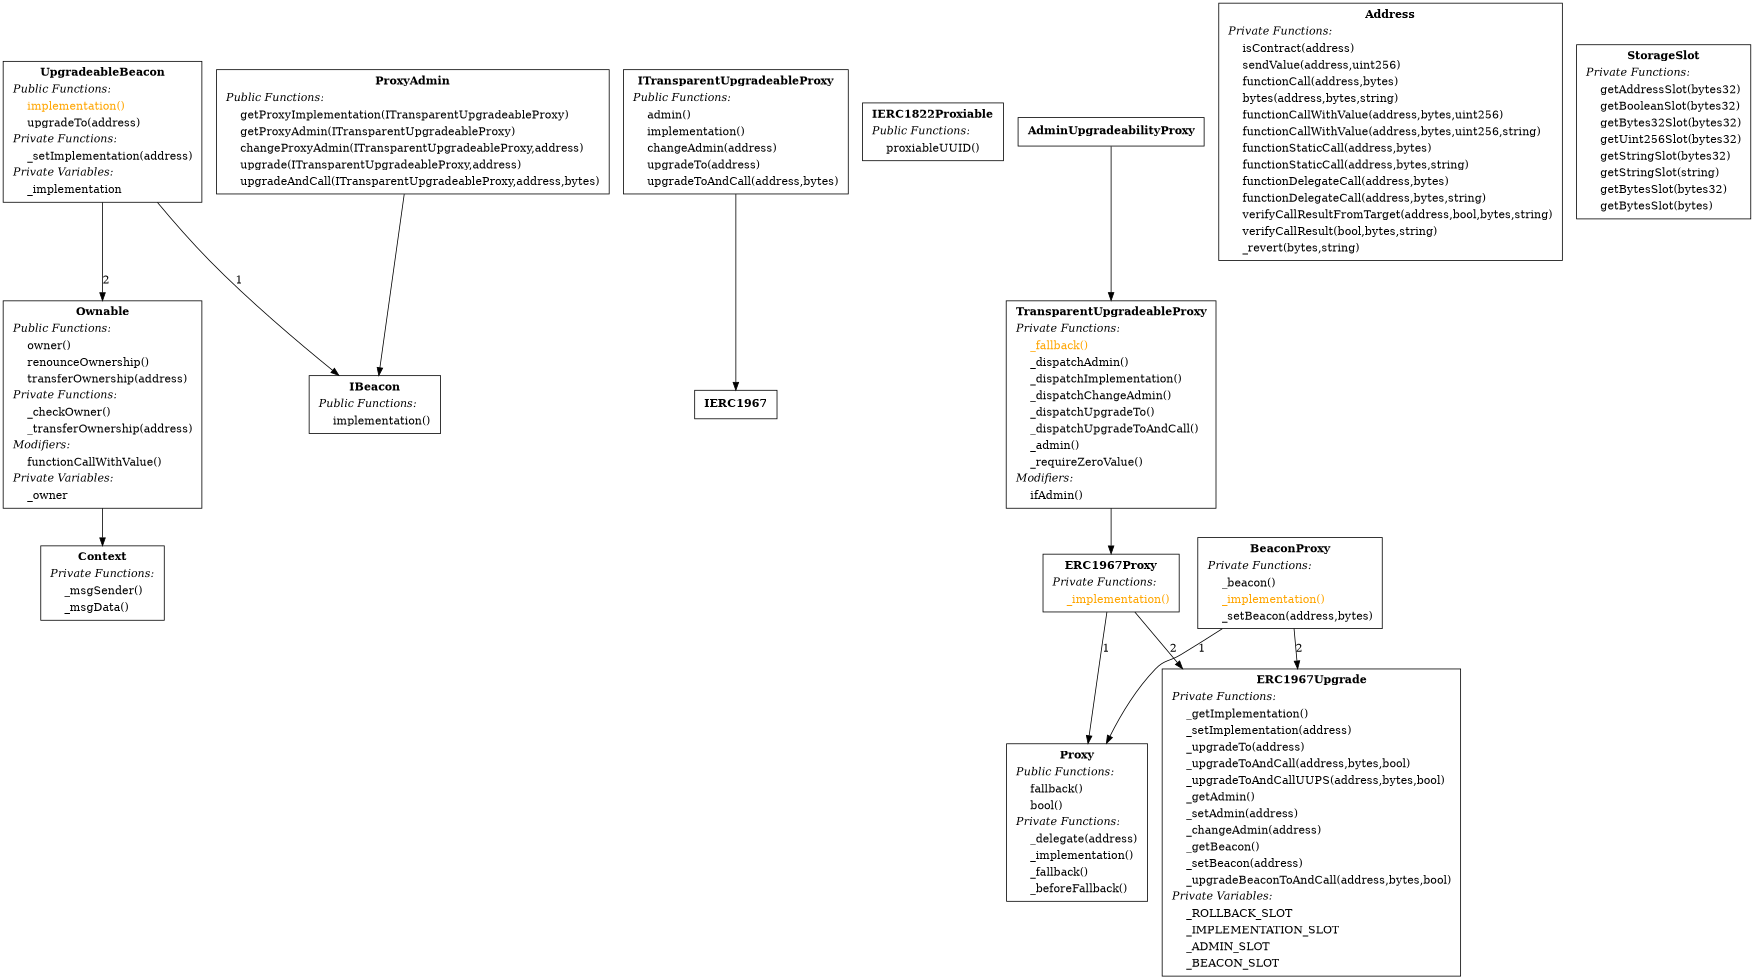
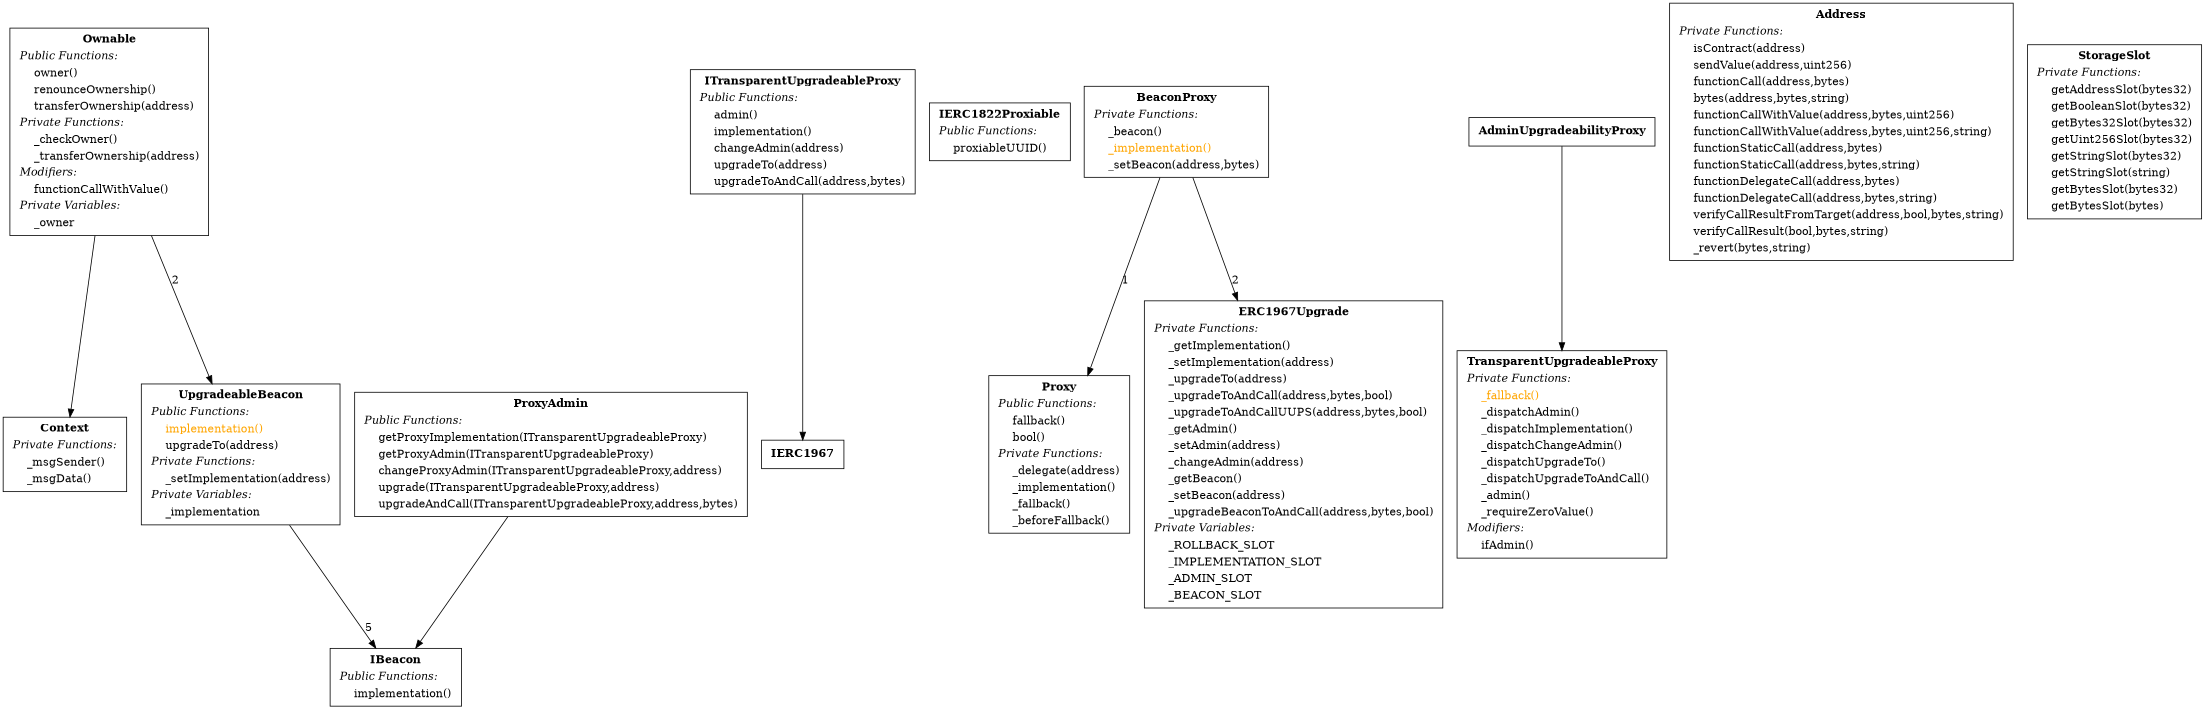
edge "UpgradeableBeacon" -> "Ownable": reversed
edge "UpgradeableBeacon" -> "IBeacon": label "1" -> "5"
node "ERC1967Proxy": removed
